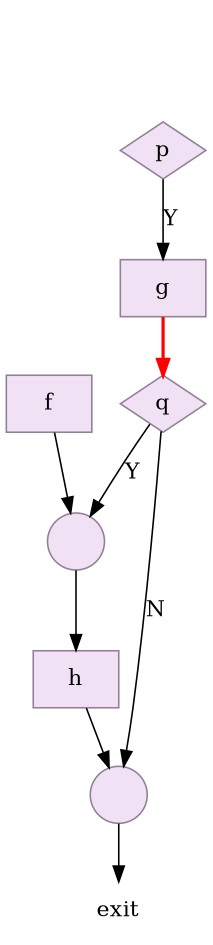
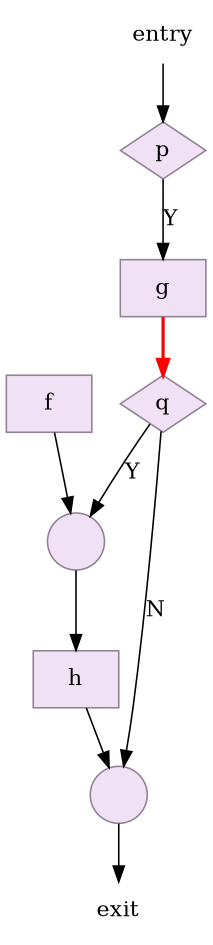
node "entry": added
